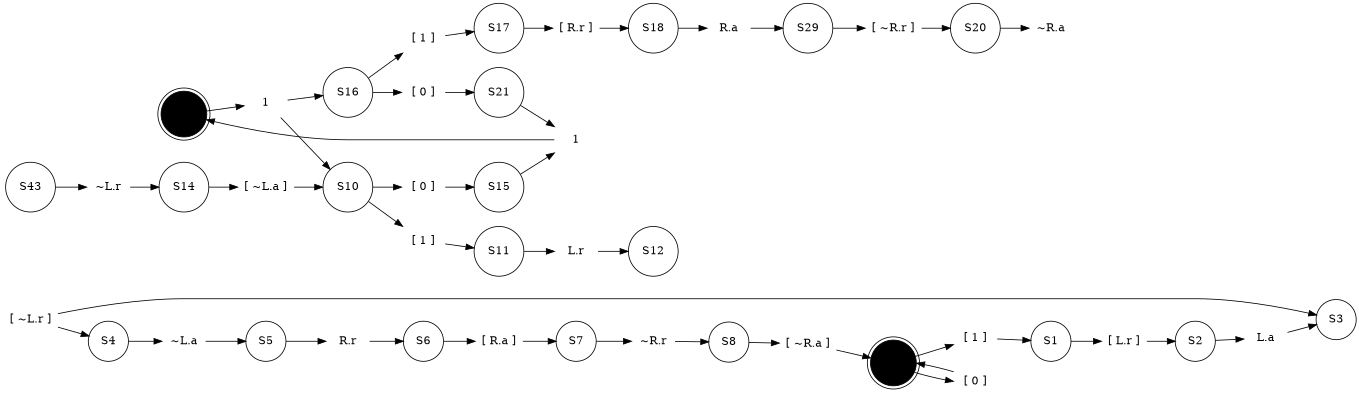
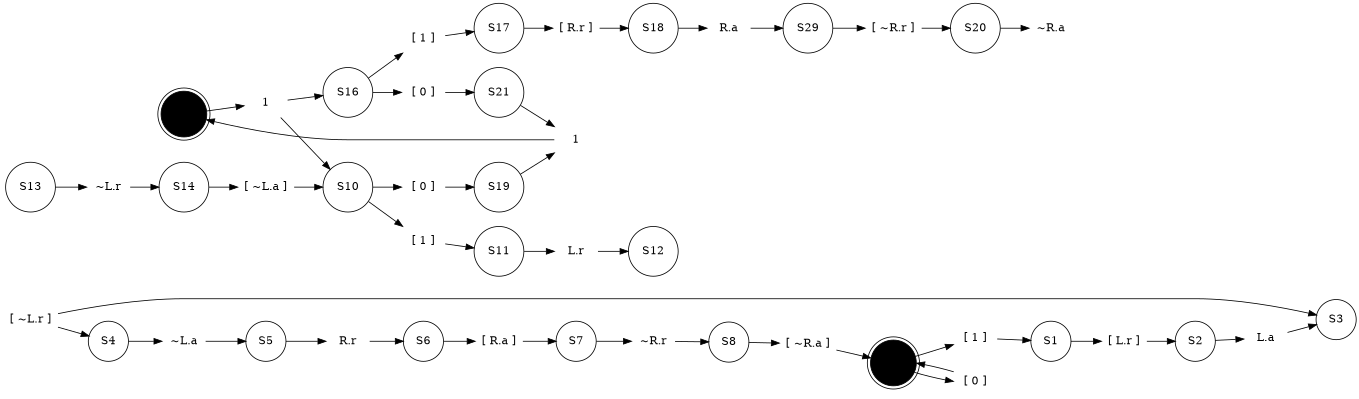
node "S43": label "S43" -> "S13"
node "S15": label "S15" -> "S19"
